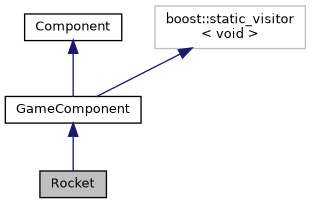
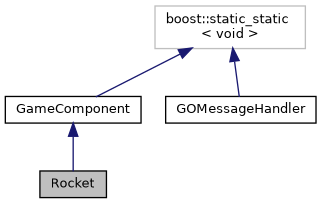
node "Component": removed
node "boost::static_visitor < void >": label "boost::static_visitor < void >" -> "boost::static_static < void >"
node "GOMessageHandler": added
